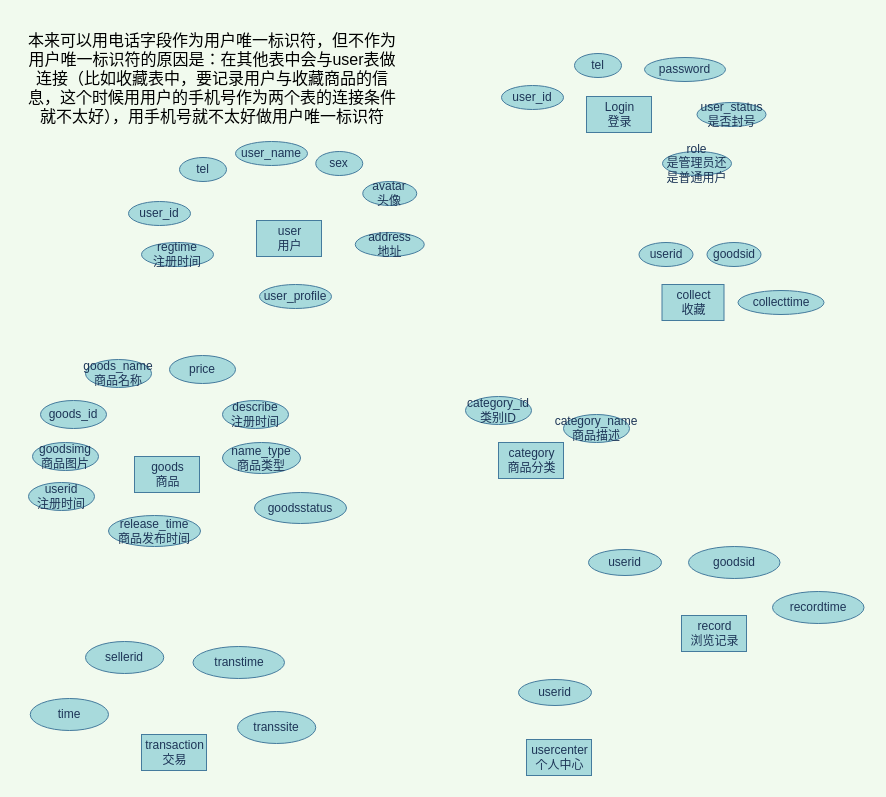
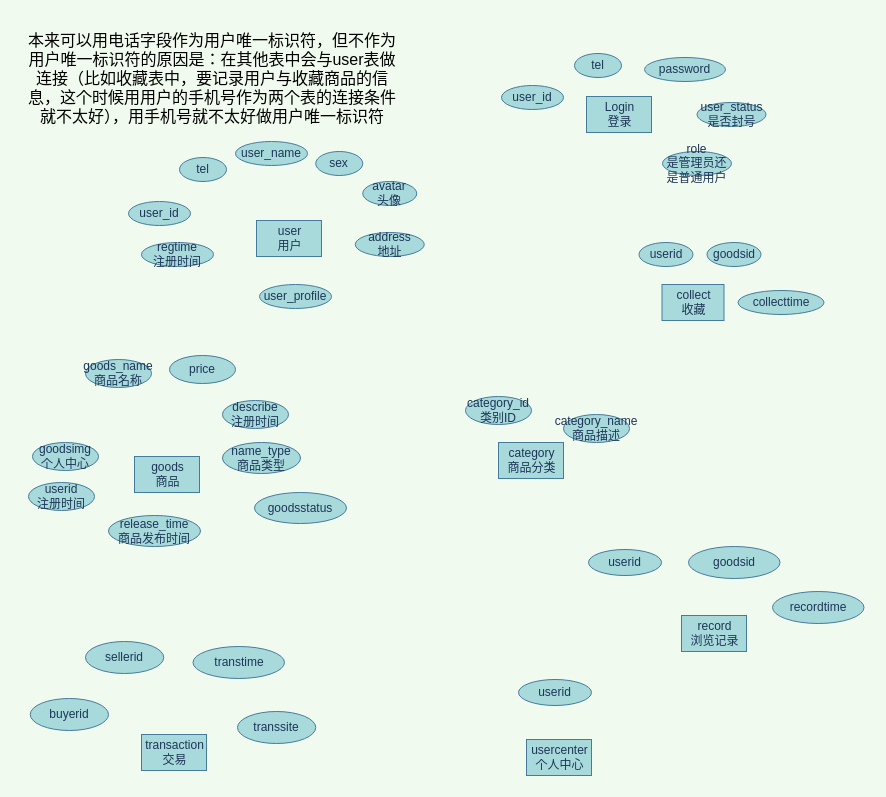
node "goods_id": removed
node "goodsimg 商品图片": label "goodsimg 商品图片" -> "goodsimg 个人中心"
node "time": label "time" -> "buyerid"
